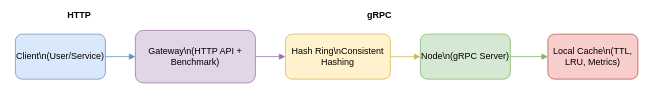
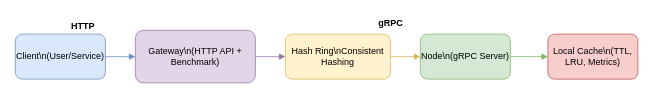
node "HTTP": moved (79, 15) -> (83, 27)
node "gRPC": moved (379, 15) -> (390, 23)
